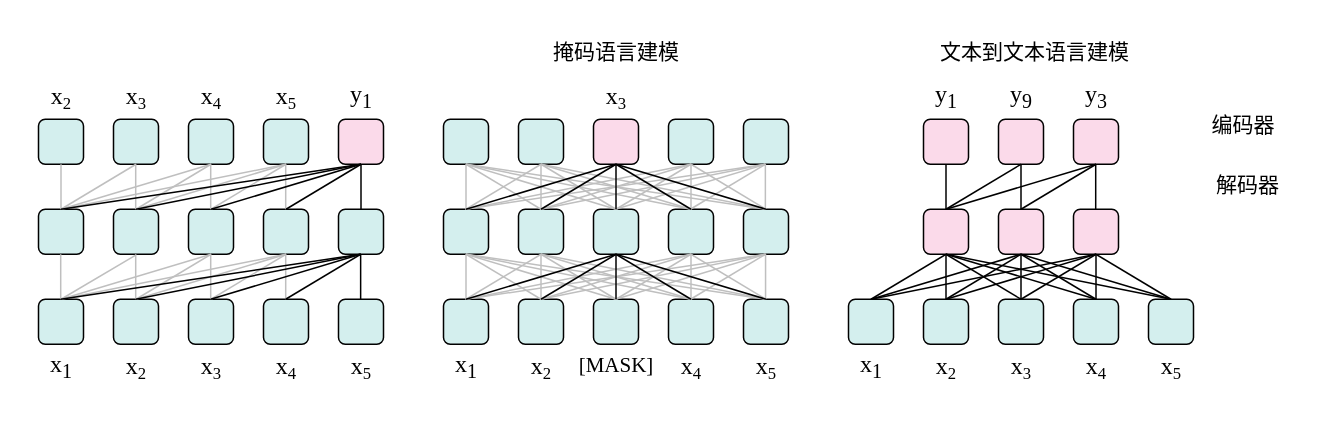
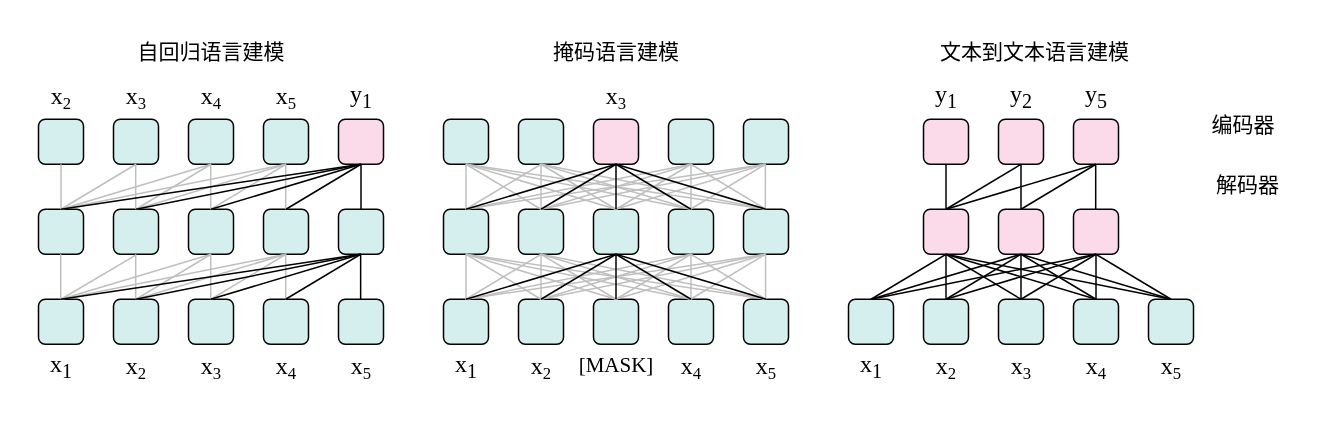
node "自回归语言建模": added
node "y9": label "y9" -> "y2"
node "y3": label "y3" -> "y5"
